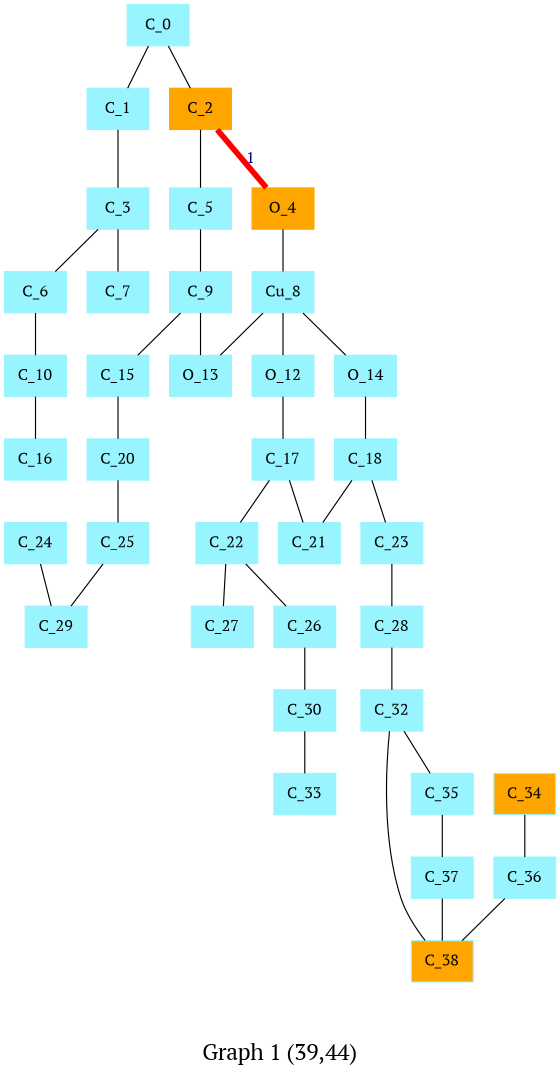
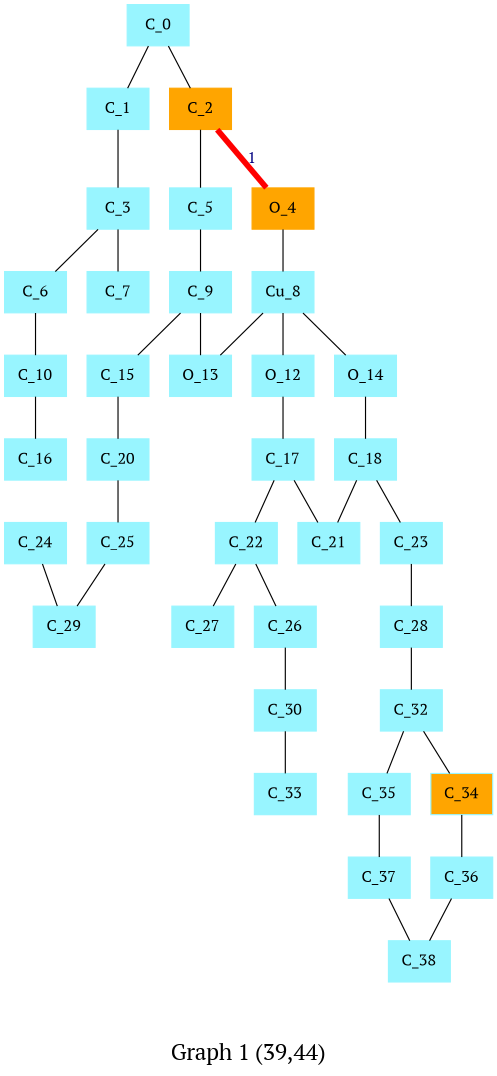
edge "C_32" -- "C_38": now "C_32" -- "C_34"
node "C_38": fillcolor orange -> cadetblue1
